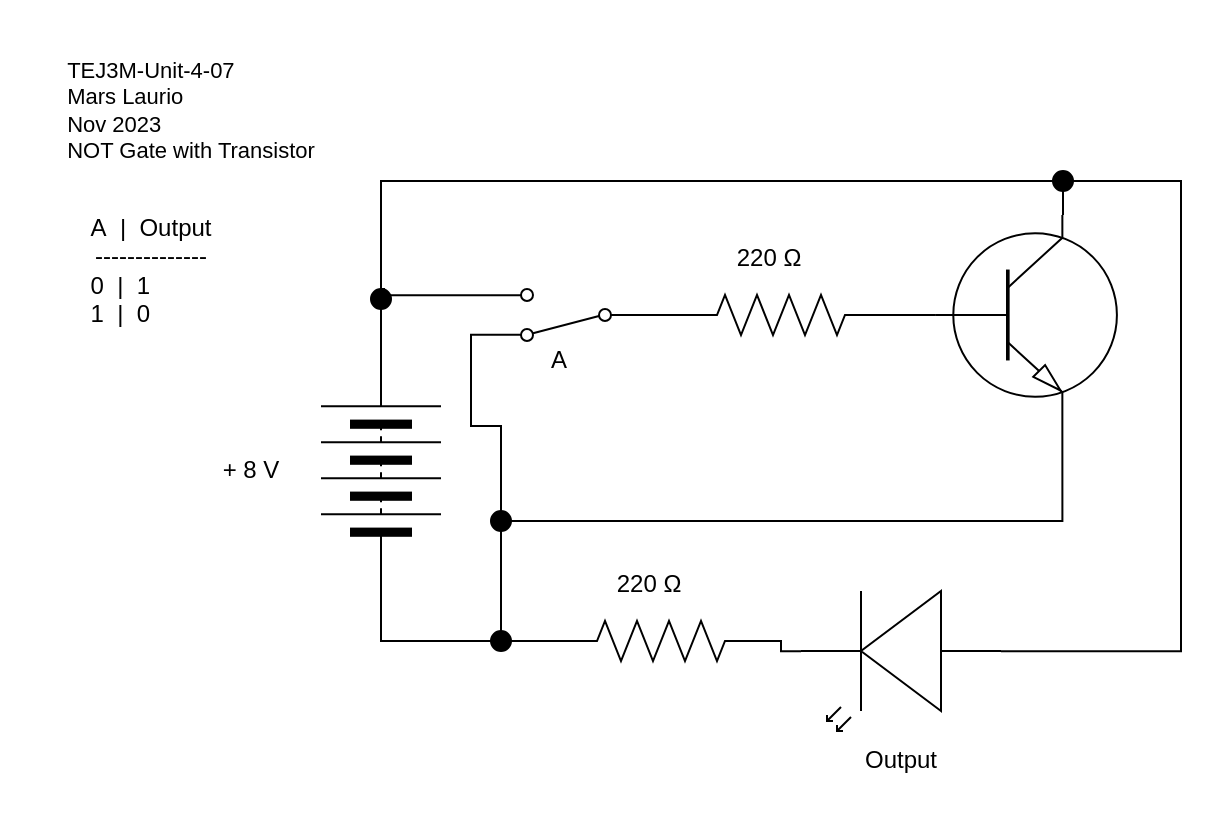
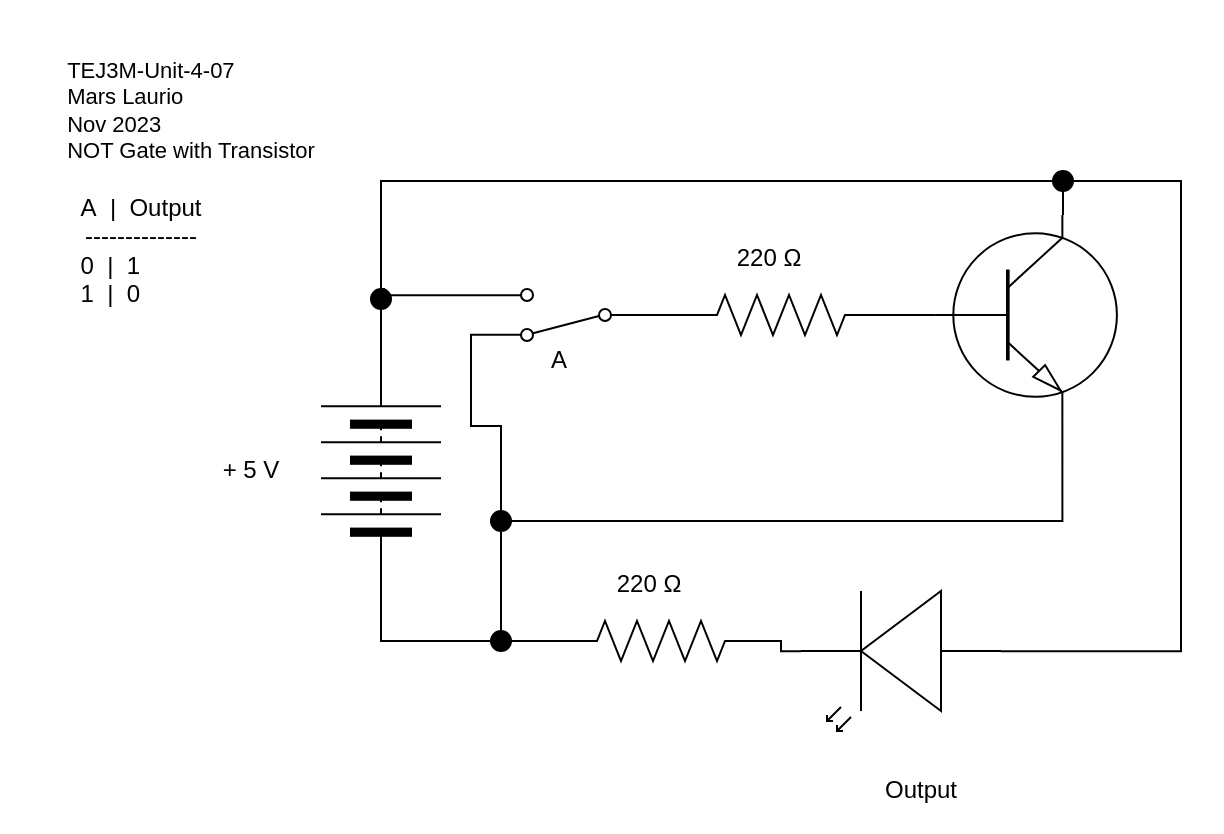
node "A | Output -------------- 0 | 1 1 | 0": moved (151, 271) -> (141, 251)
node "+ 8 V": label "+ 8 V" -> "+ 5 V"
node "Output": moved (901, 761) -> (921, 791)
